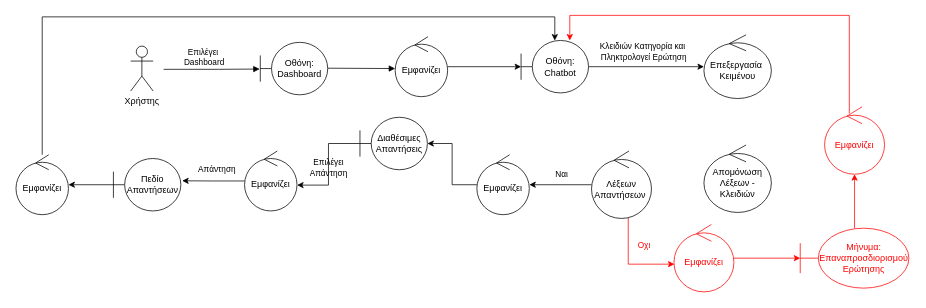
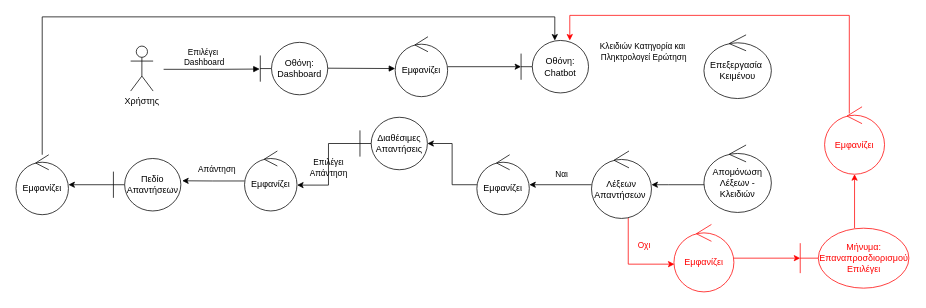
edge "Οθόνη: Chatbot" -> "Επεξεργασία Κειμένου": removed
edge "Απομόνωση Λέξεων - Κλειδιών" -> "Λέξεων Απαντήσεων": added
node "Μήνυμα: Επαναπροσδιορισμού Ερώτησης": label "Μήνυμα: Επαναπροσδιορισμού Ερώτησης" -> "Μήνυμα: Επαναπροσδιορισμού Επιλέγει"
